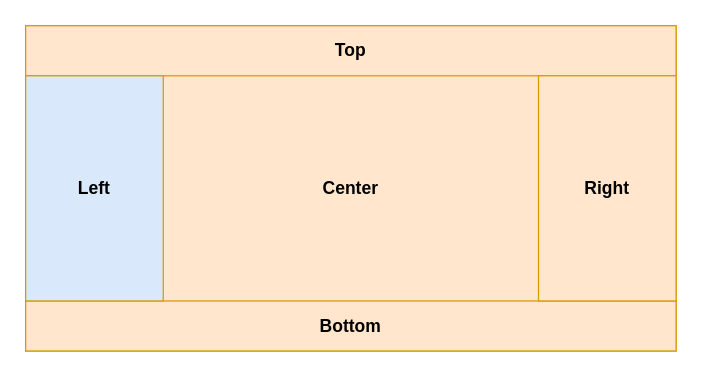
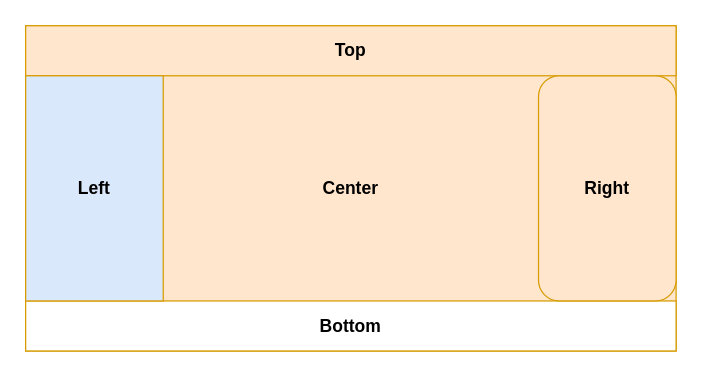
node "Right": shape rectangle -> rounded rectangle
node "Bottom": fillcolor #ffe6cc -> #ffffff
